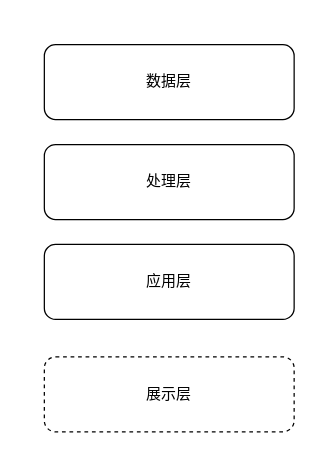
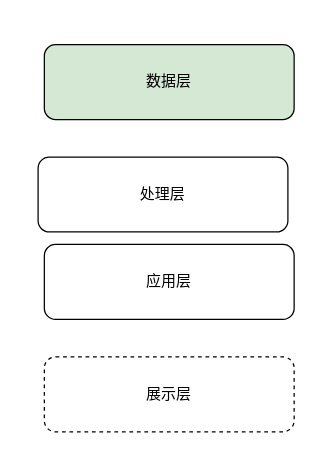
node "数据层": fillcolor #ffffff -> #d5e8d4
node "处理层": moved (169, 182) -> (163, 194)
